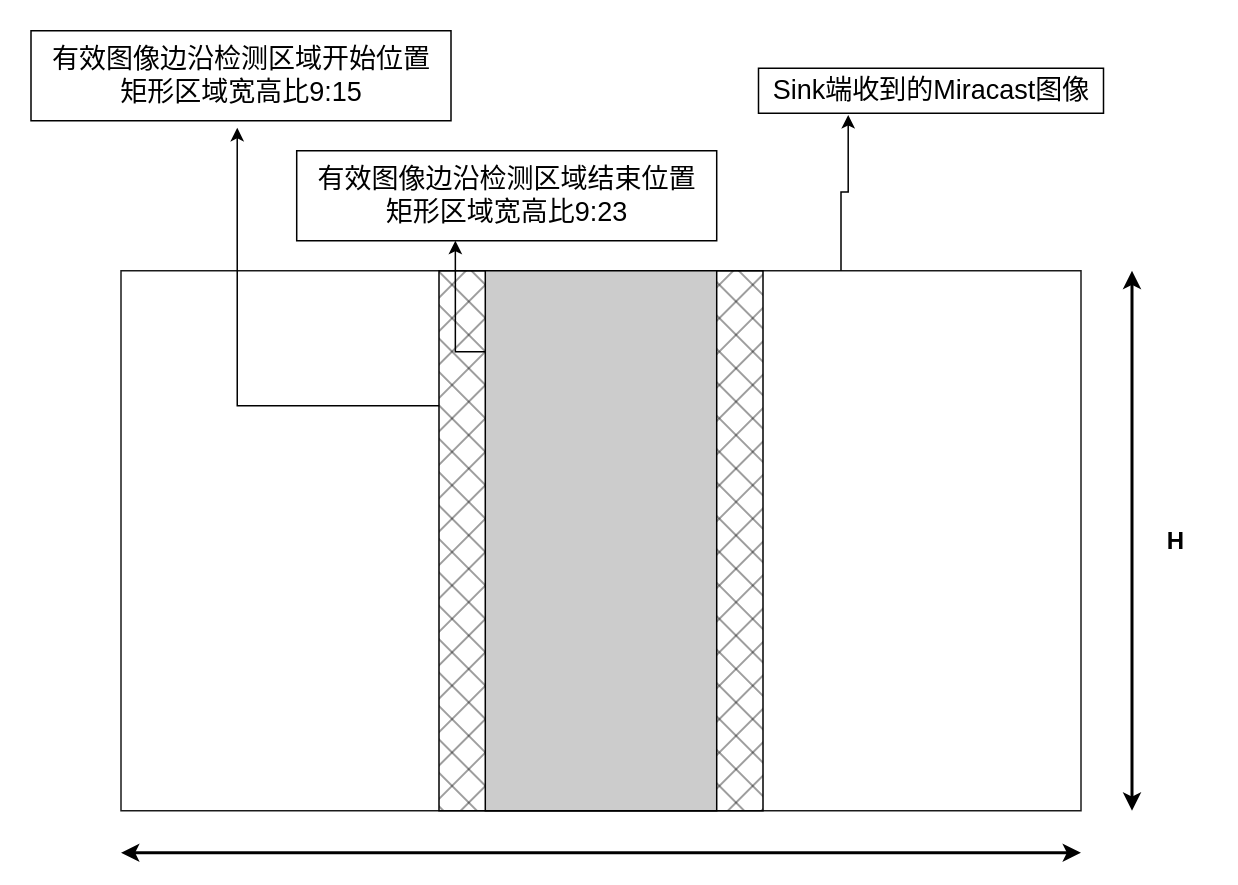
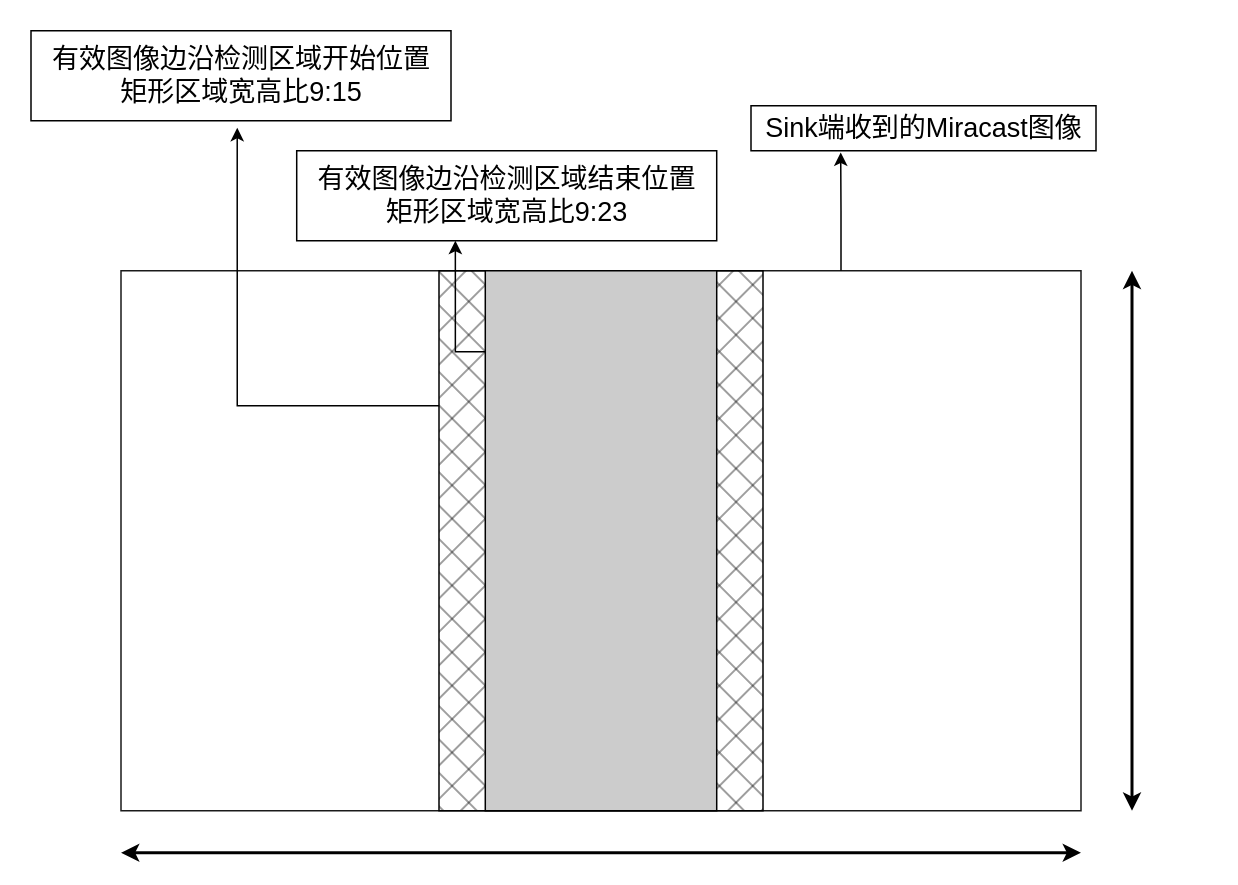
node "Sink端收到的Miracast图像": moved (931, 91) -> (923, 128)
node "H": removed
